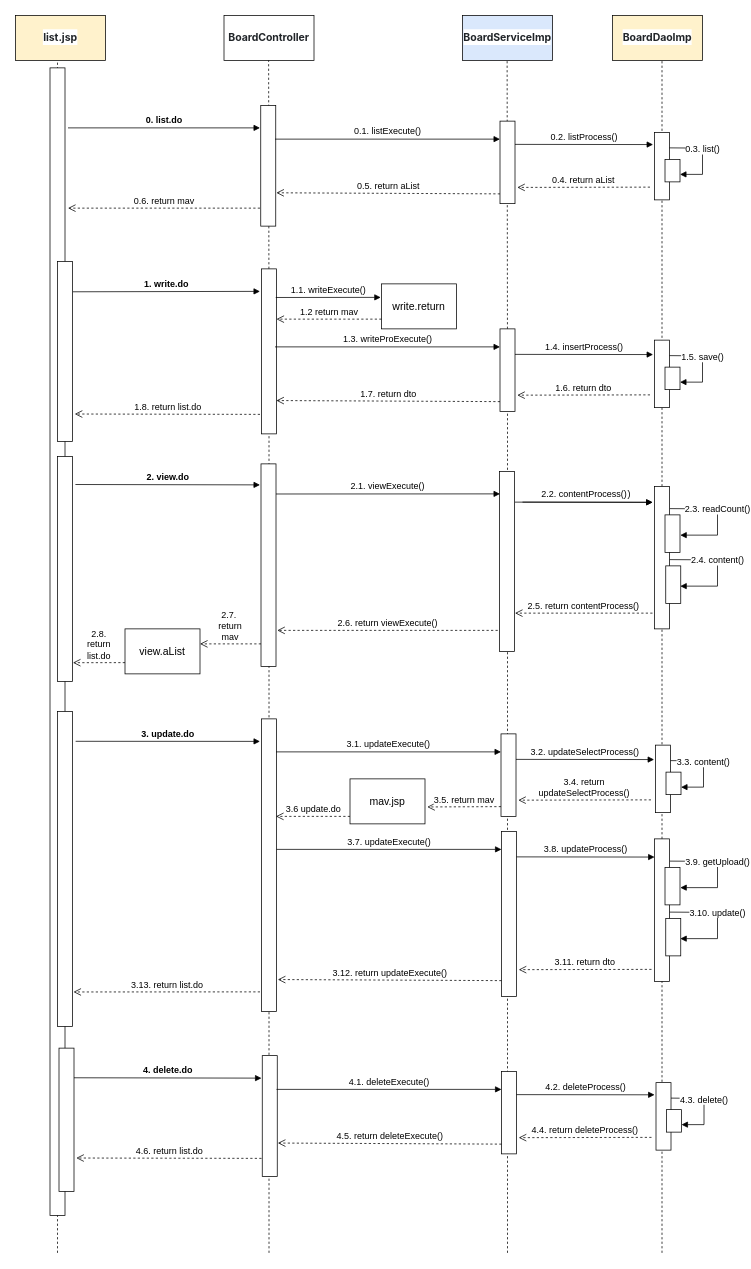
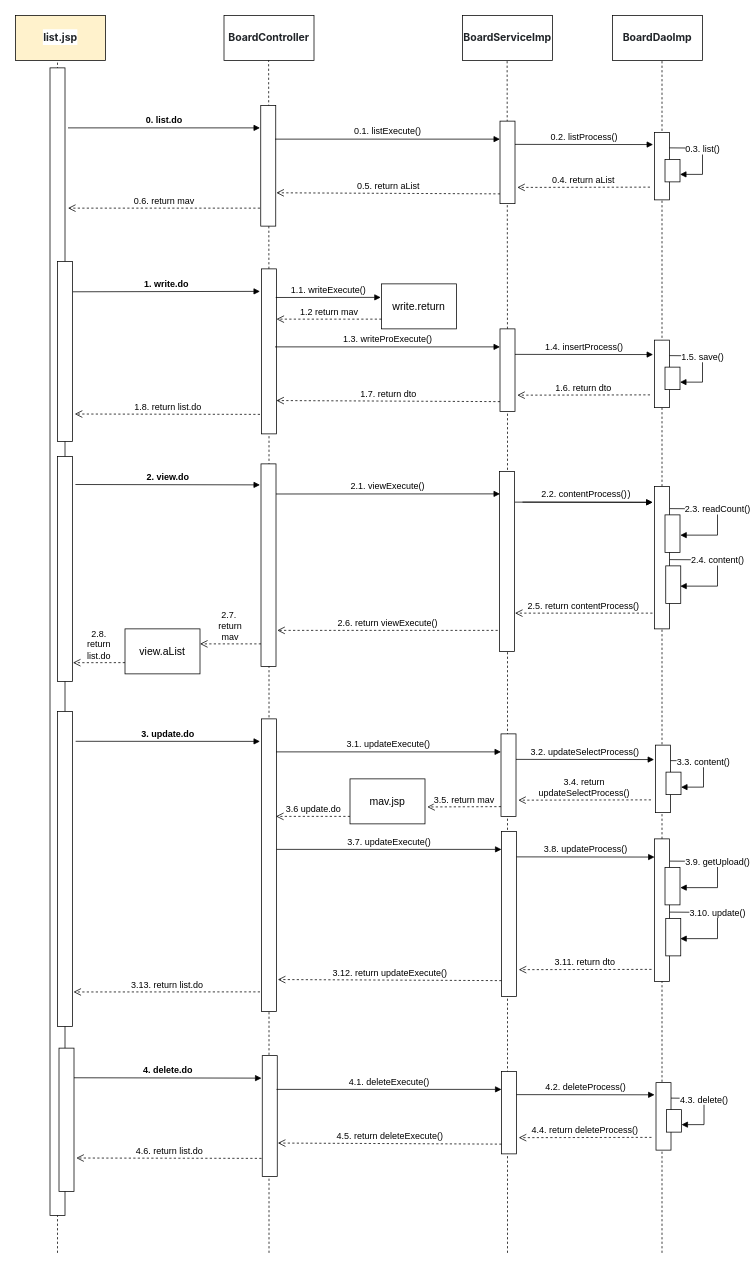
node "BoardServiceImp": fillcolor #dae8fc -> #ffffff
node "BoardDaoImp": fillcolor #fff2cc -> #ffffff
